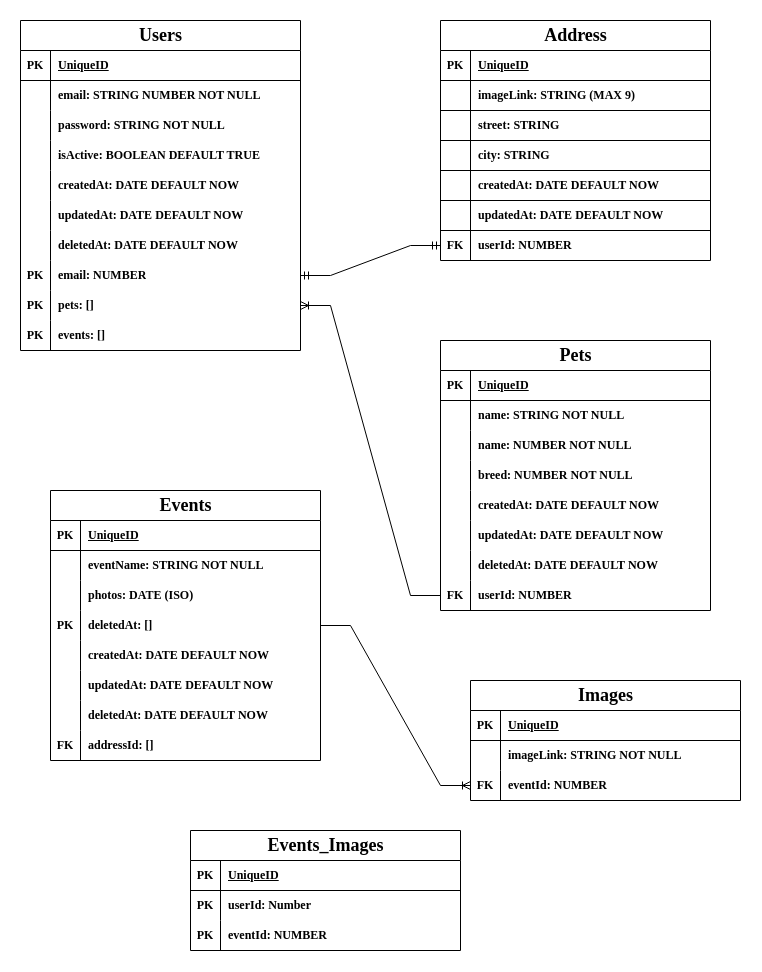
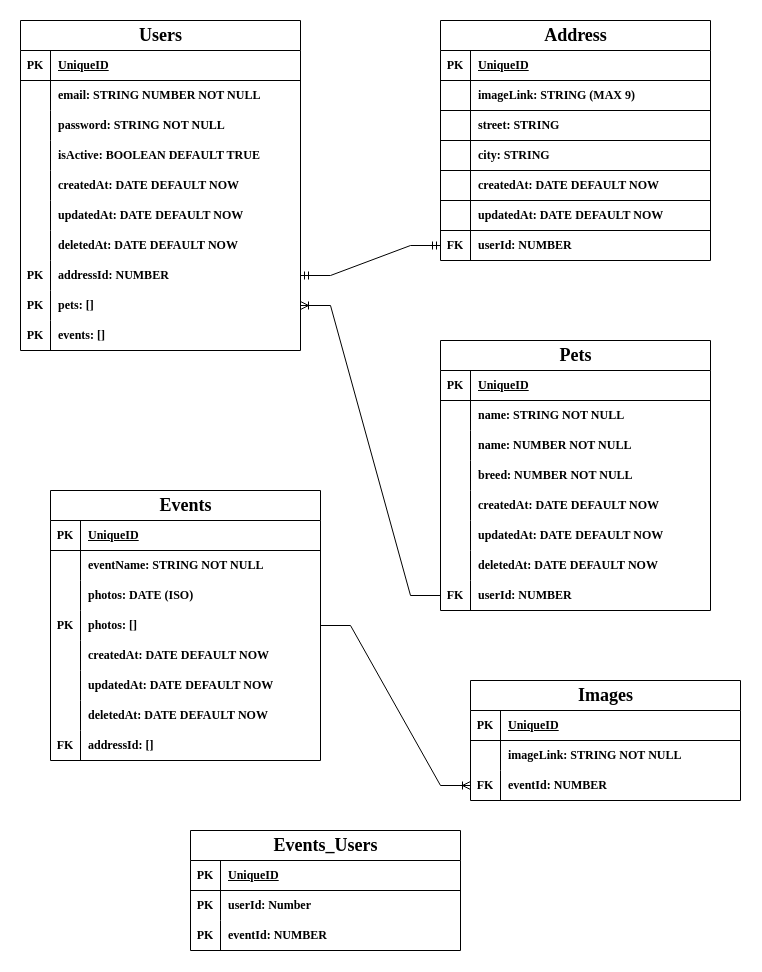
node "email: NUMBER": label "email: NUMBER" -> "addressId: NUMBER"
node "deletedAt: []": label "deletedAt: []" -> "photos: []"
node "Events_Images": label "Events_Images" -> "Events_Users"
